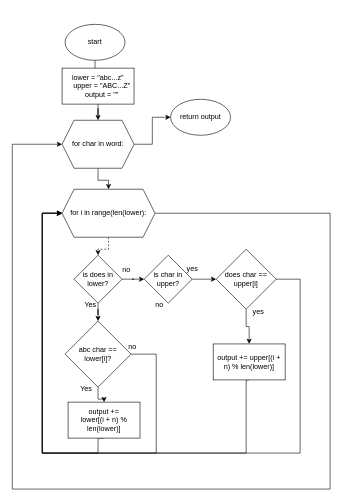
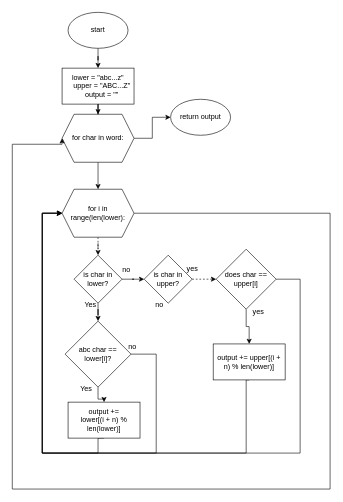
node "start": moved (95, 42) -> (98, 30)
node "for char in word:": moved (98, 144) -> (98, 138)
node "for i in range(len(lower):": size 93x48 -> 72x48
node "is does in lower?": label "is does in lower?" -> "is char in lower?"
edge "is char in upper?" -> "does char == upper[i]": style solid -> dashed
